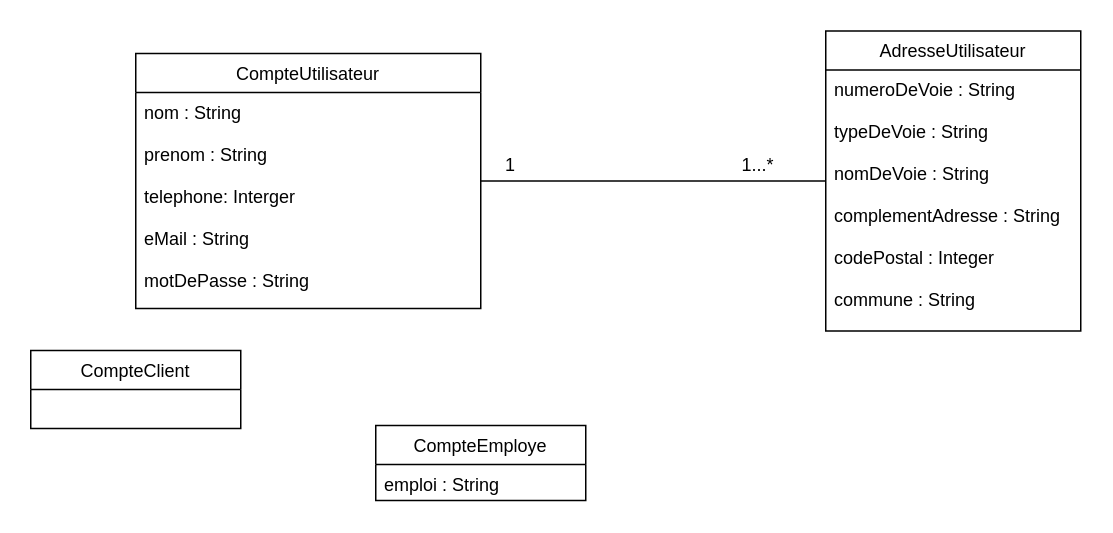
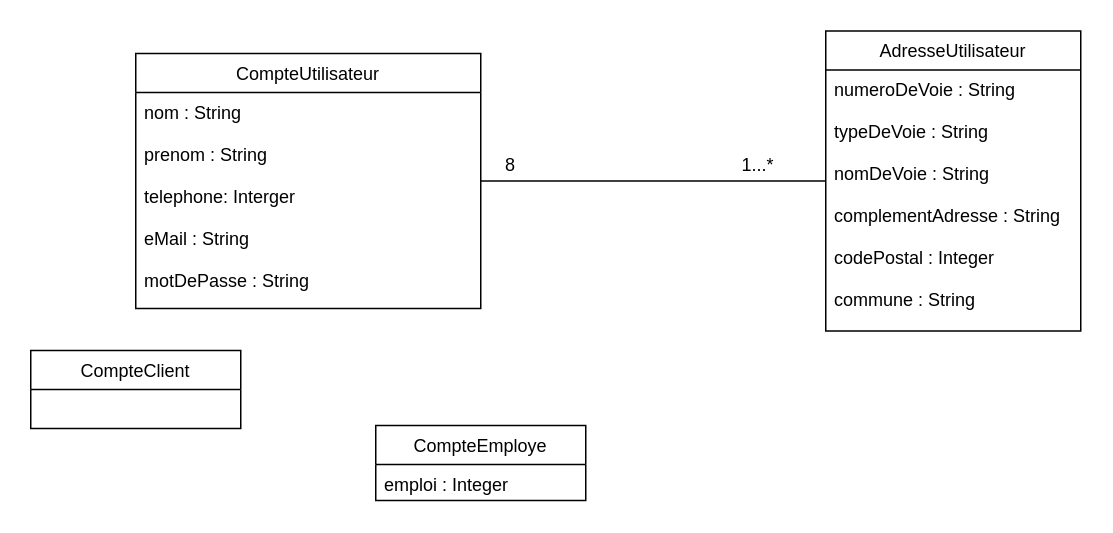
node "1": label "1" -> "8"
node "emploi : String": label "emploi : String" -> "emploi : Integer"
